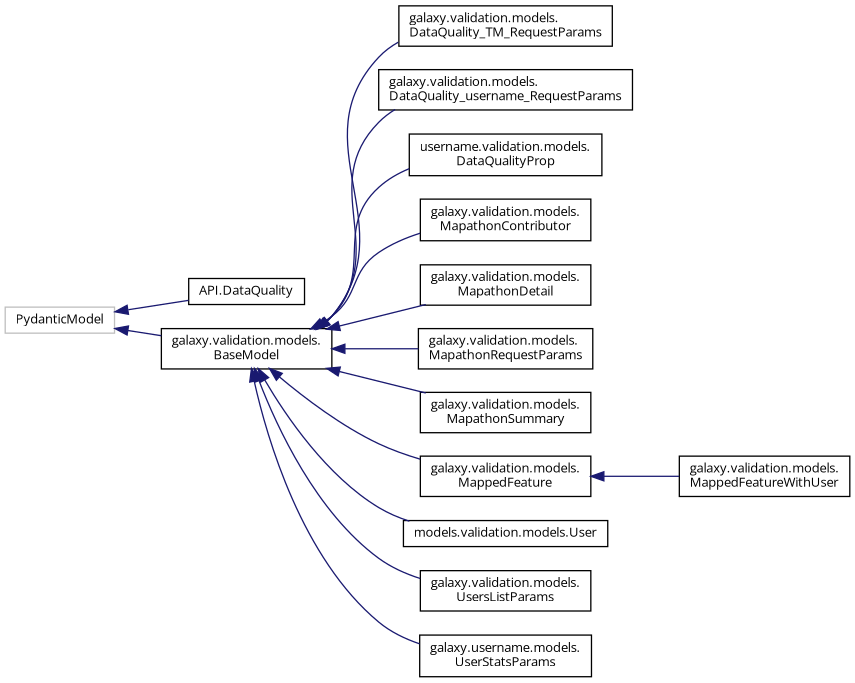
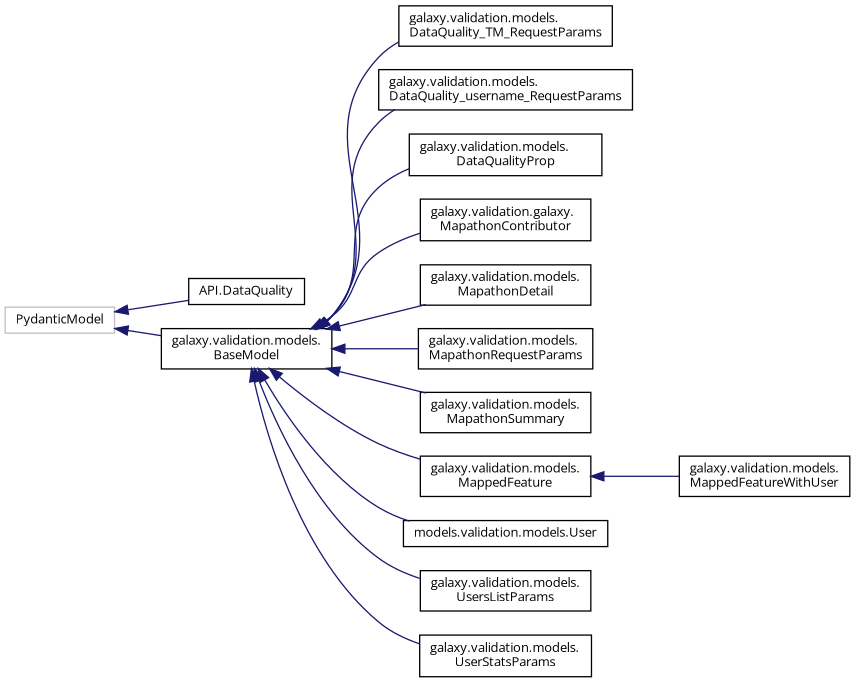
node "username.validation.models. DataQualityProp": label "username.validation.models. DataQualityProp" -> "galaxy.validation.models. DataQualityProp"
node "galaxy.validation.models. MapathonContributor": label "galaxy.validation.models. MapathonContributor" -> "galaxy.validation.galaxy. MapathonContributor"
node "galaxy.username.models. UserStatsParams": label "galaxy.username.models. UserStatsParams" -> "galaxy.validation.models. UserStatsParams"
